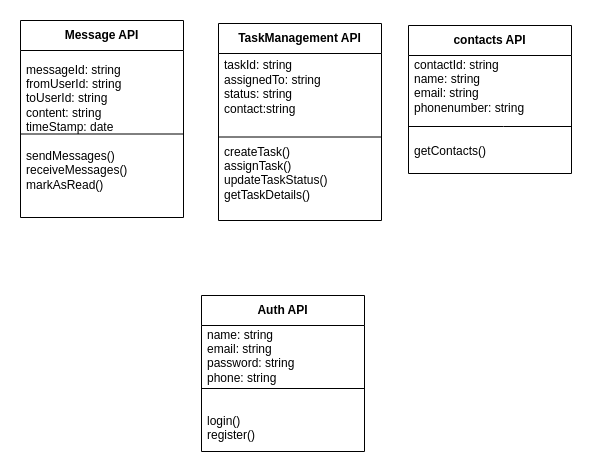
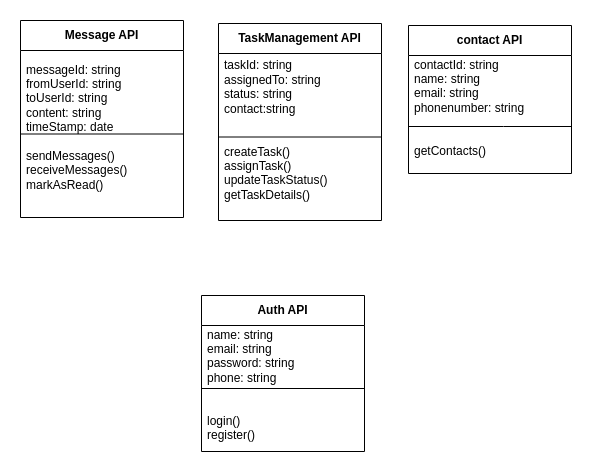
node "contacts API": label "contacts API" -> "contact API"
